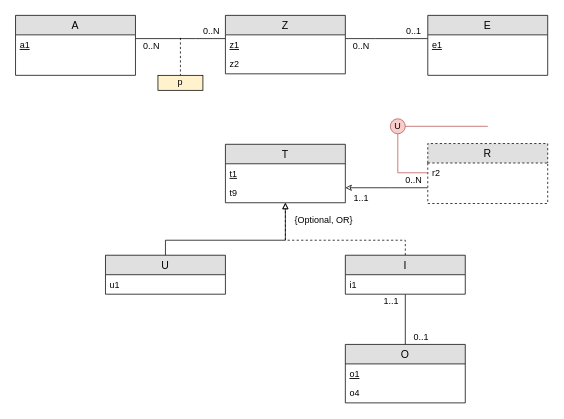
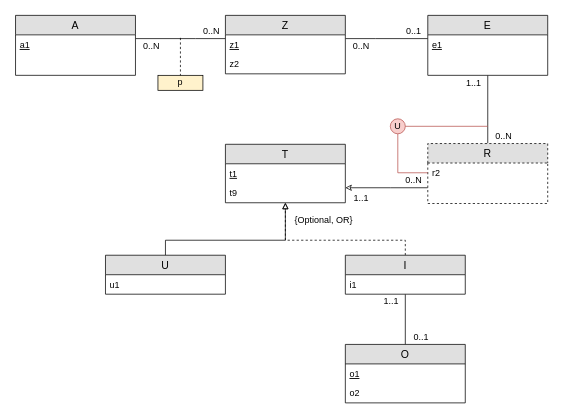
edge "E" -- "R": added, labels "1..1", "0..N"
node "o4": label "o4" -> "o2"
